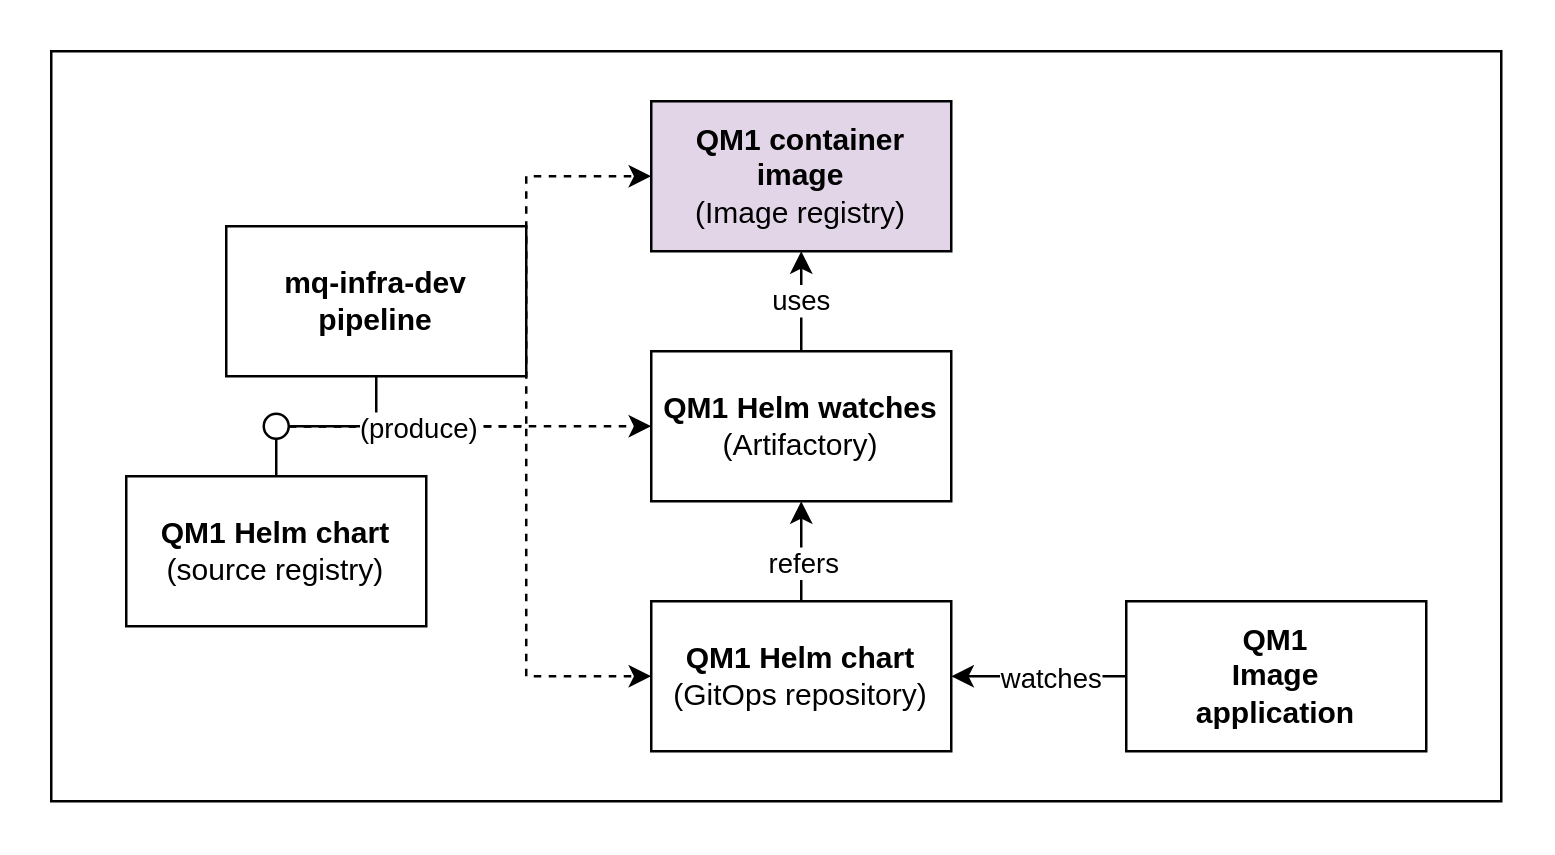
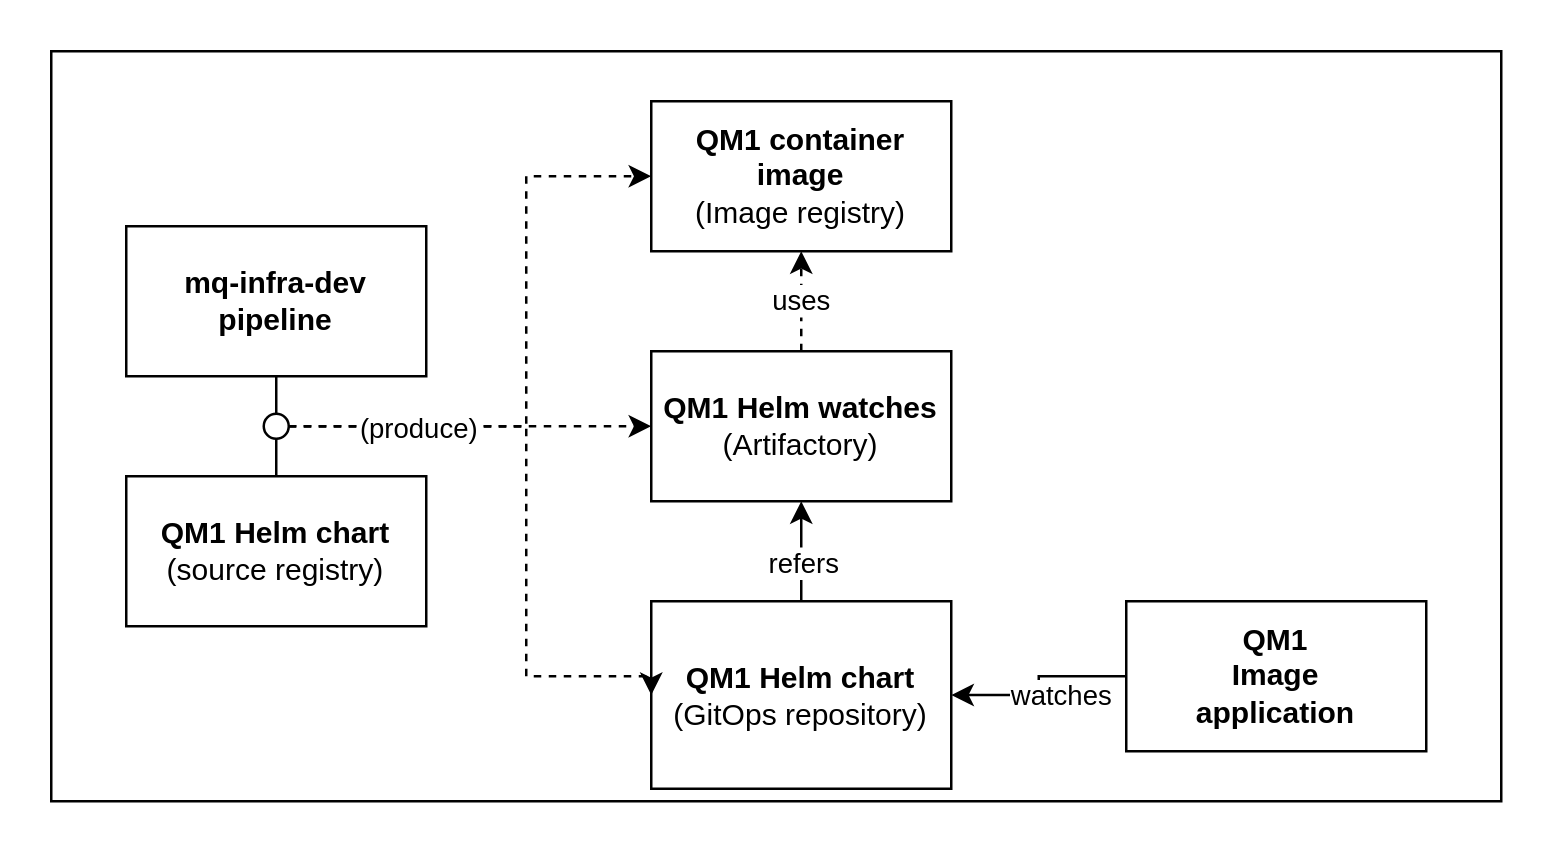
node "QM1 container image (Image registry)": fillcolor #e1d5e7 -> #ffffff
node "mq-infra-dev pipeline": moved (376, 301) -> (276, 301)
edge "QM1 Helm watches (Artifactory)" -> "QM1 container image (Image registry)": style solid -> dashed
node "QM1 Helm chart (GitOps repository)": size 300x150 -> 300x188
